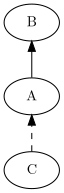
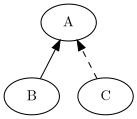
edge "A" -> "B": reversed
